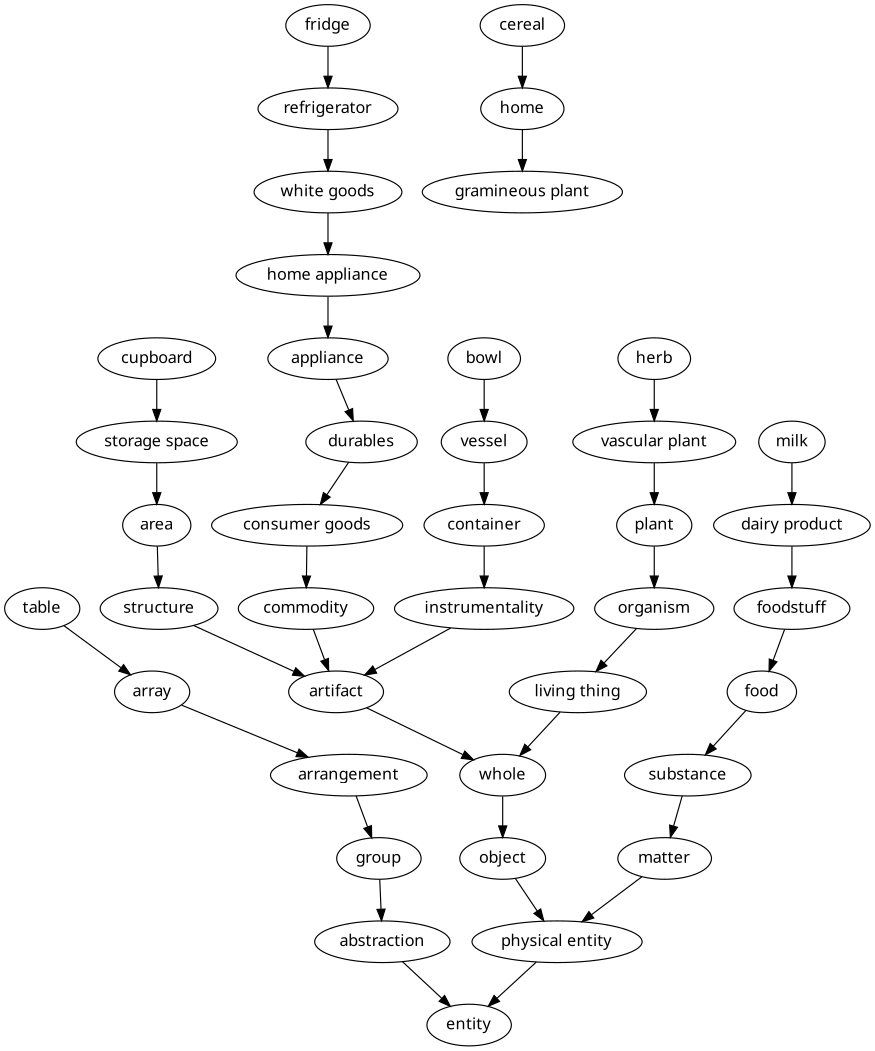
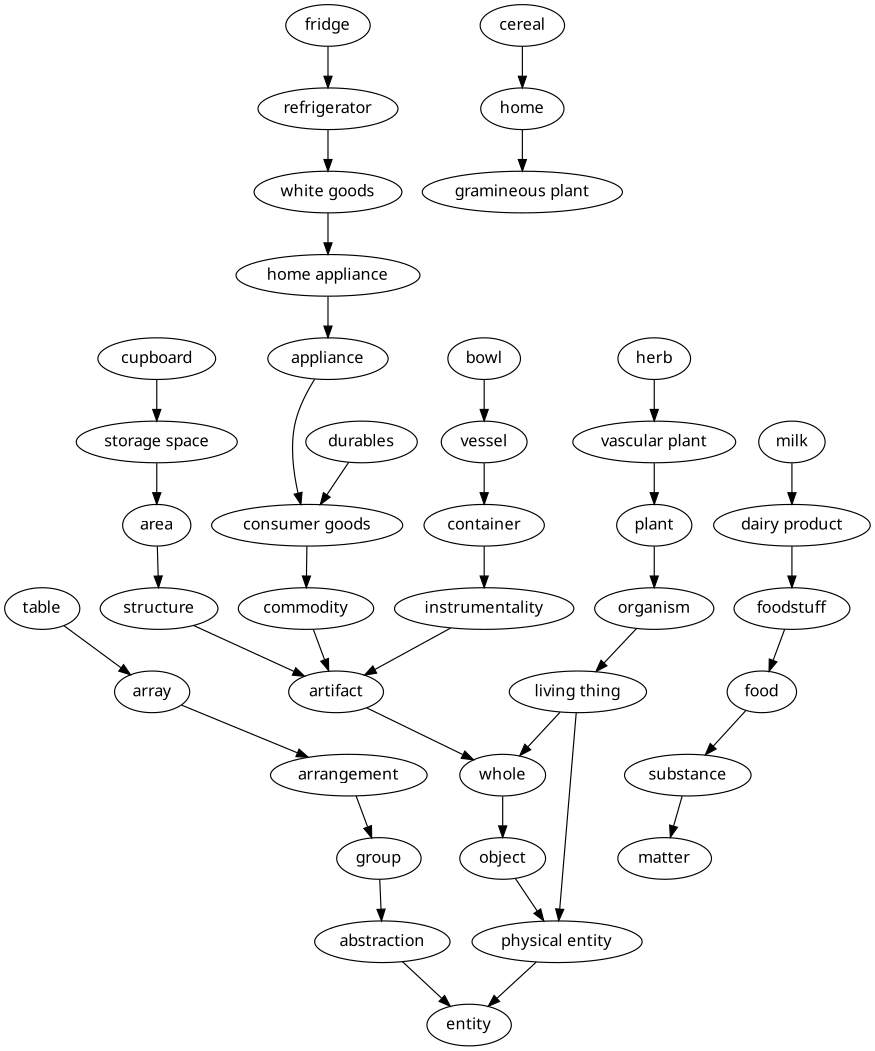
edge "appliance" -> "durables": now "appliance" -> "consumer goods"
edge "matter" -> "physical entity": now "living thing" -> "physical entity"
